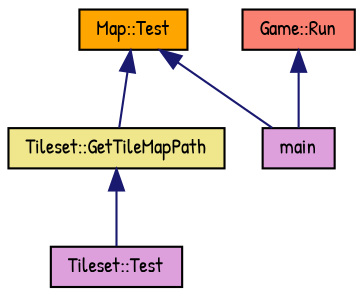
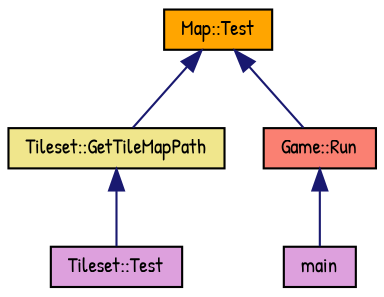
edge "main" -> "Map::Test": now "Game::Run" -> "Map::Test"
